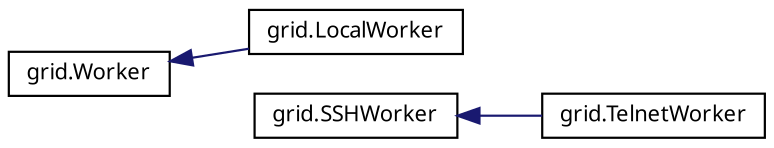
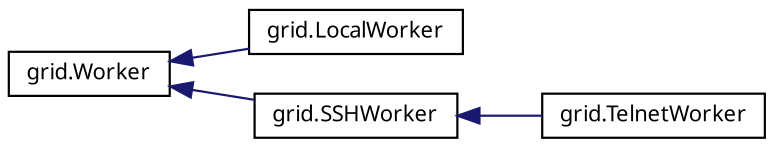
edge "grid.SSHWorker" -> "grid.Worker": added
